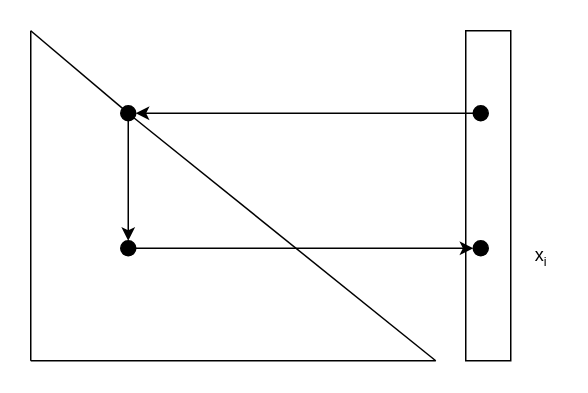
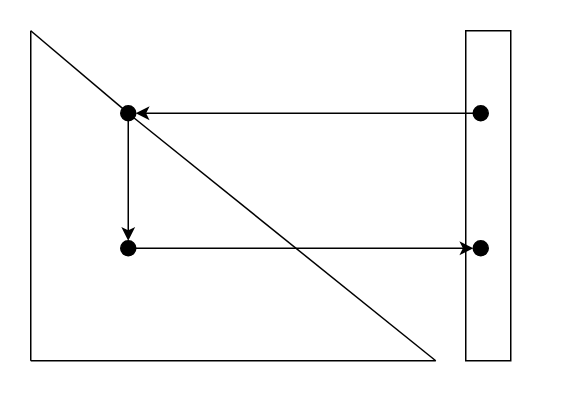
node "xi": removed
